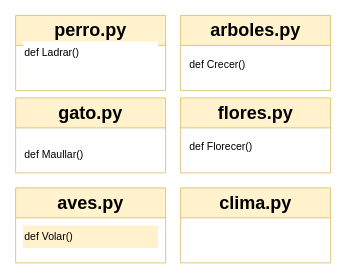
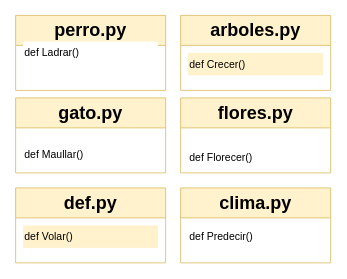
node "def Crecer()": fillcolor #ffffff -> #fff2cc
node "def Florecer()": moved (255, 147) -> (255, 158)
node "aves.py": label "aves.py" -> "def.py"
node "def Predecir()": added
